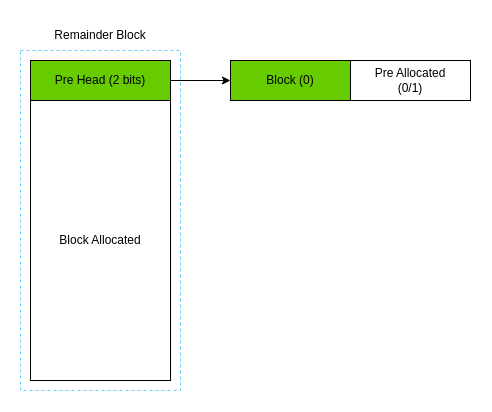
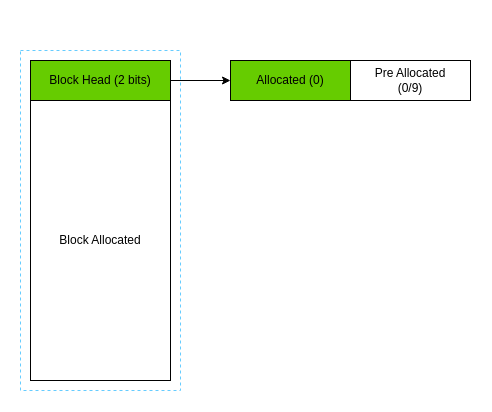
node "Remainder Block": removed
node "Pre Head (2 bits)": label "Pre Head (2 bits)" -> "Block Head (2 bits)"
node "Block (0)": label "Block (0)" -> "Allocated (0)"
node "Pre Allocated (0/1)": label "Pre Allocated (0/1)" -> "Pre Allocated (0/9)"
